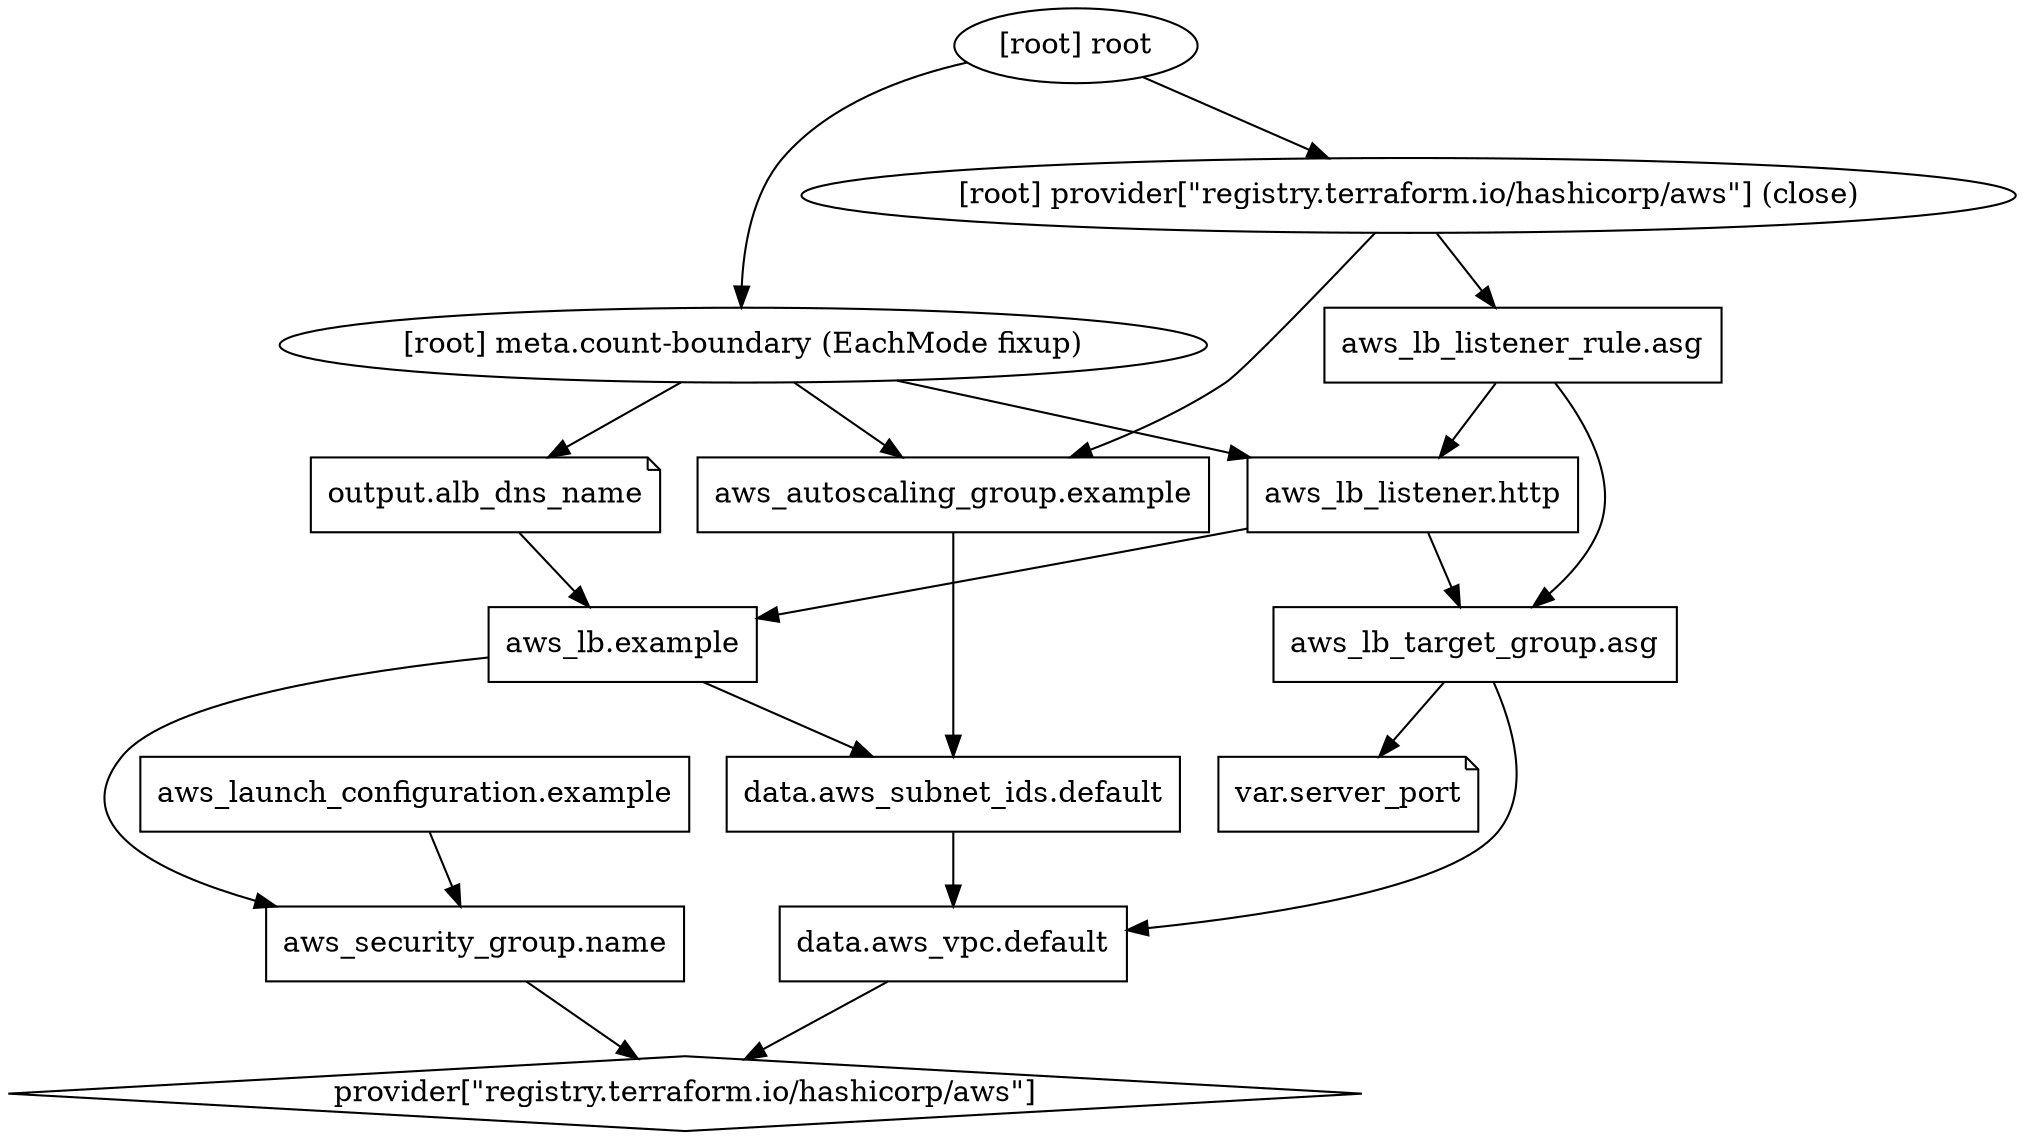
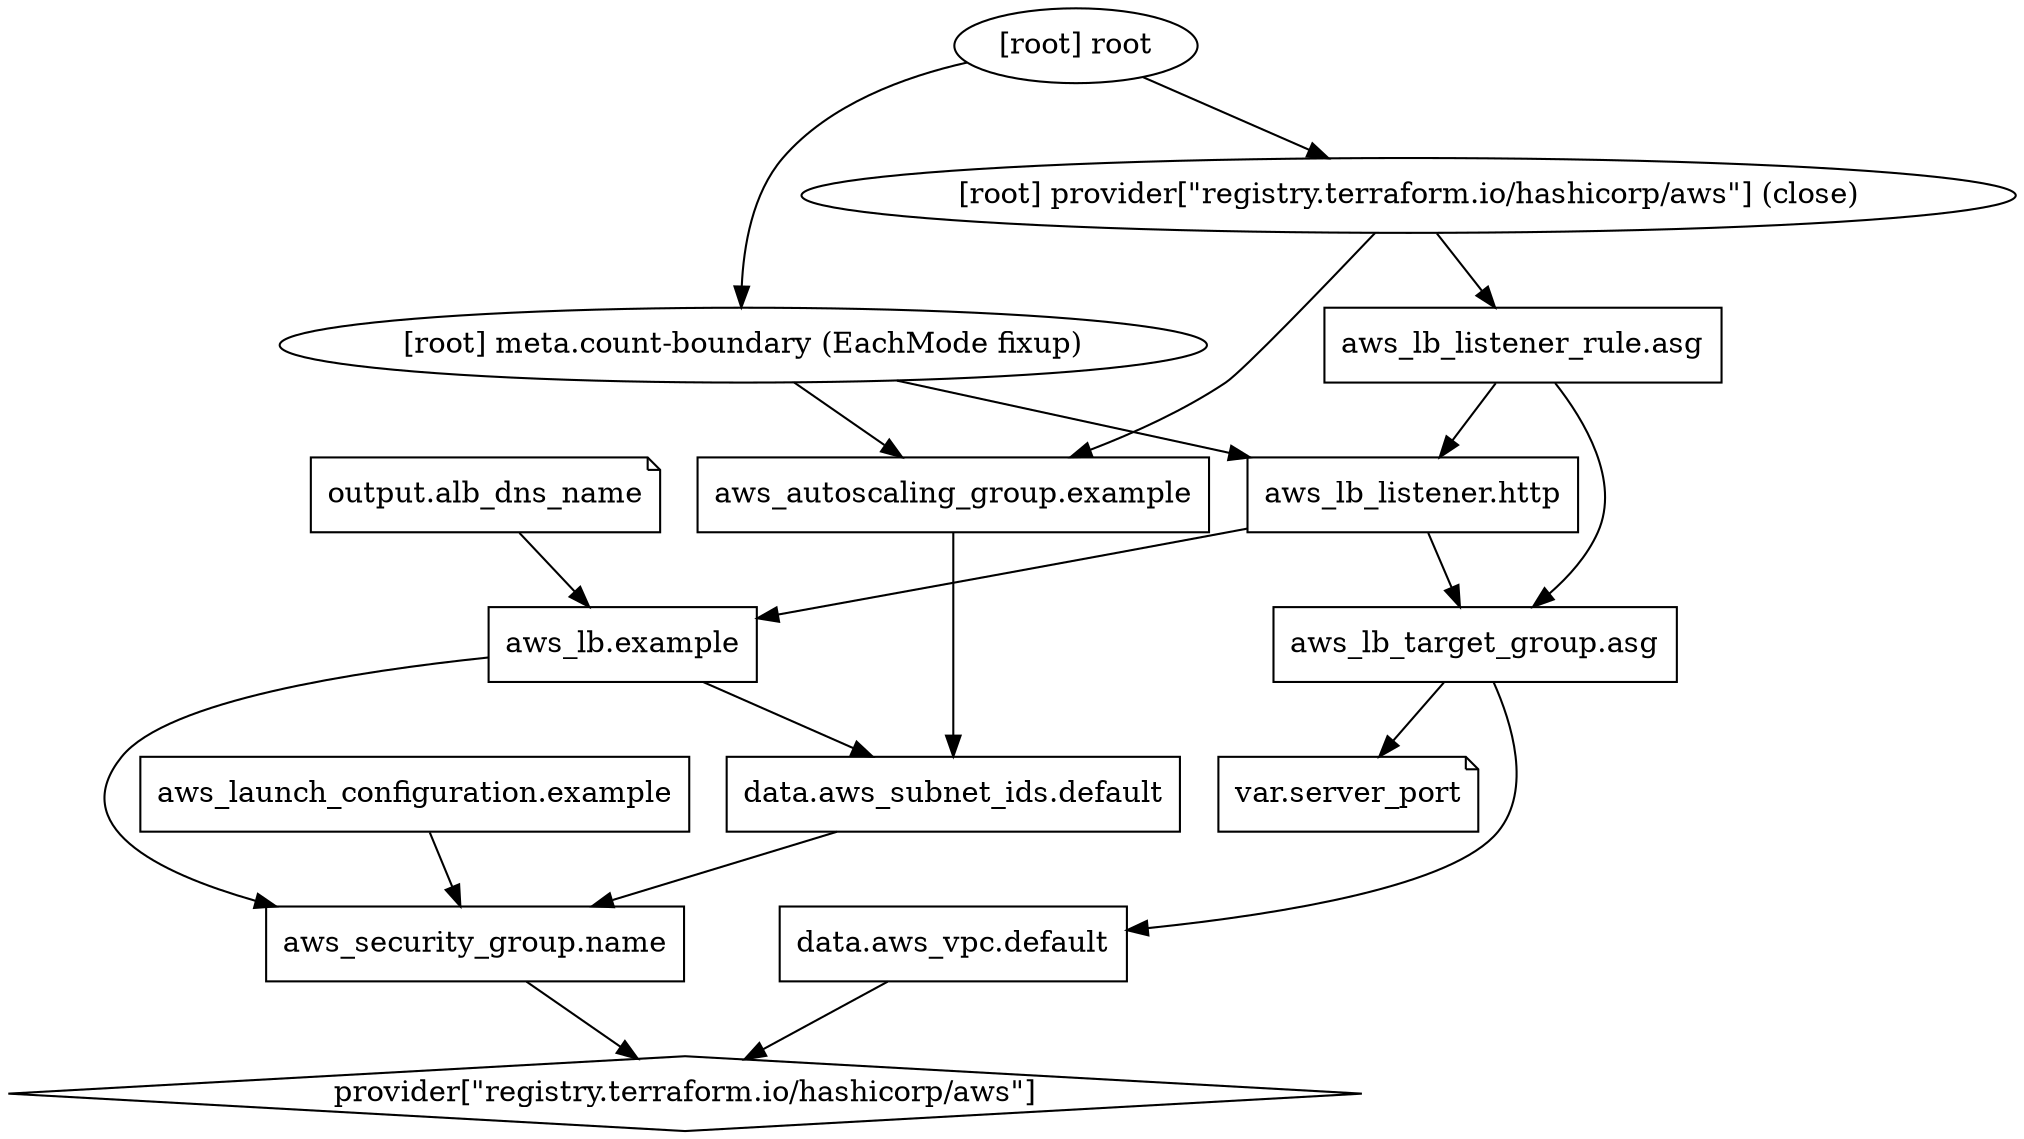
edge "[root] meta.count-boundary (EachMode fixup)" -> "output.alb_dns_name": removed
edge "data.aws_subnet_ids.default" -> "data.aws_vpc.default": now "data.aws_subnet_ids.default" -> "aws_security_group.name"
